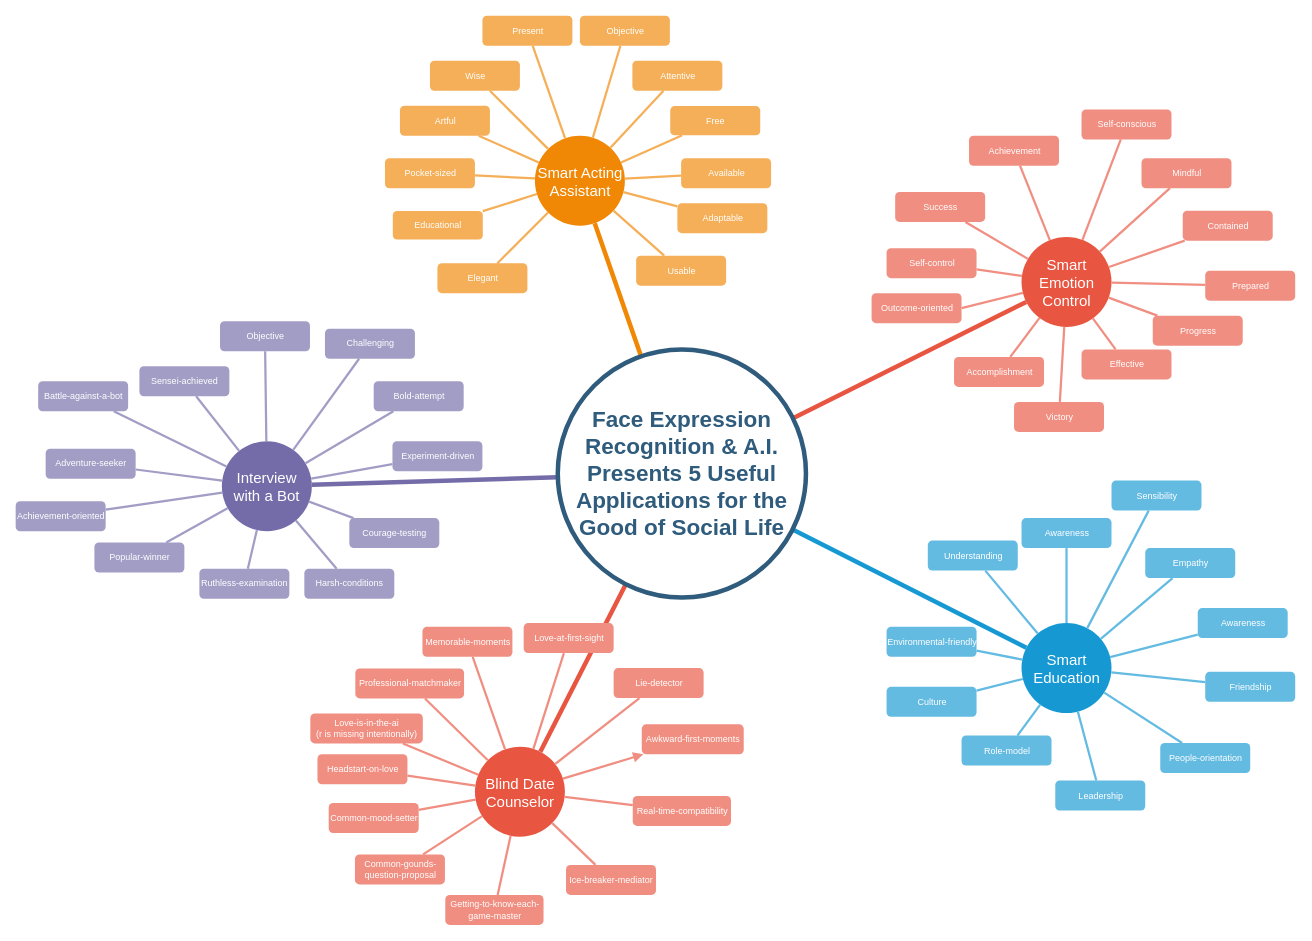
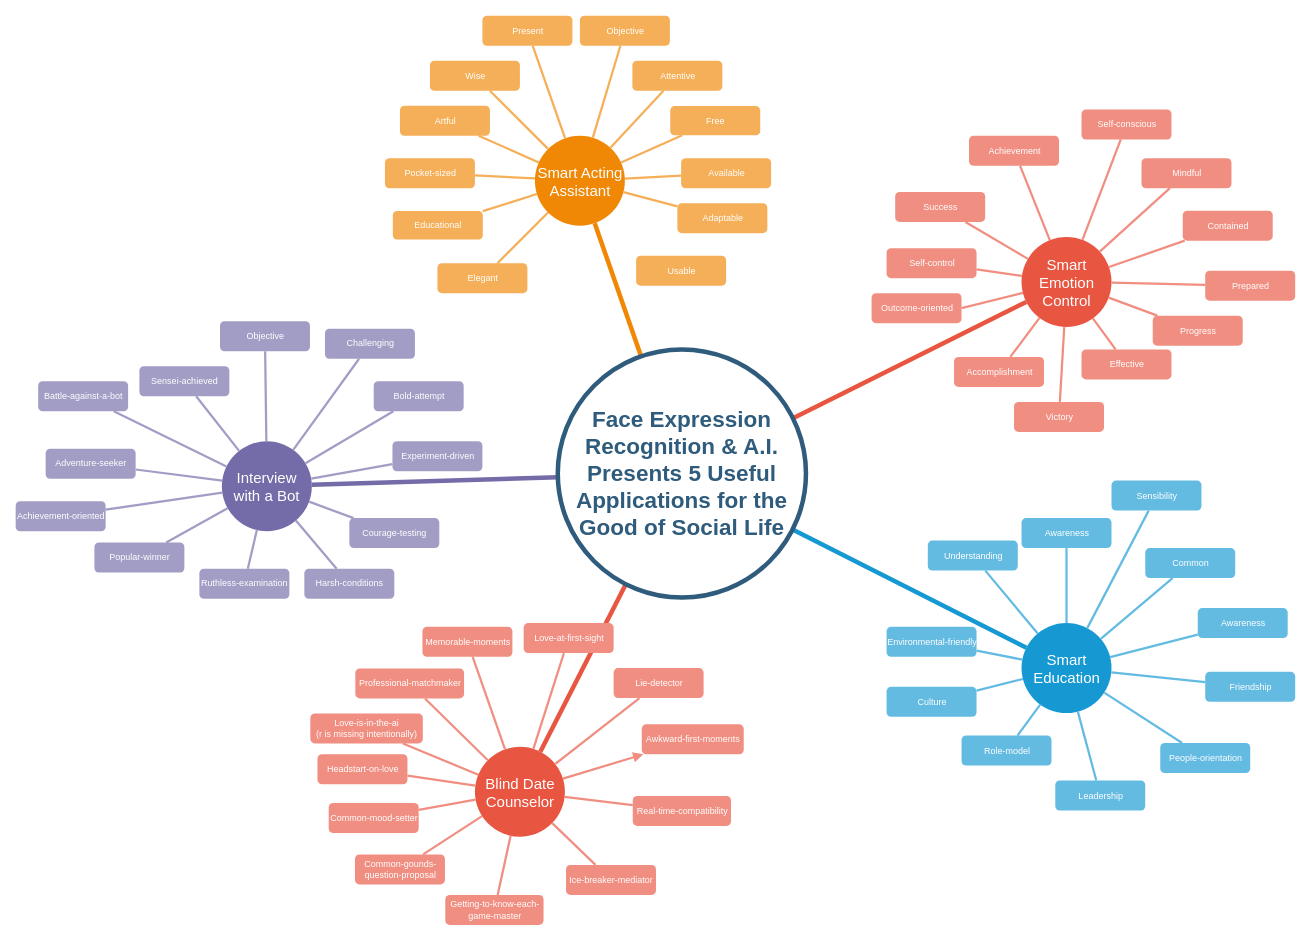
edge "Smart Acting Assistant" -- "Usable": removed
node "Empathy": label "Empathy" -> "Common"
